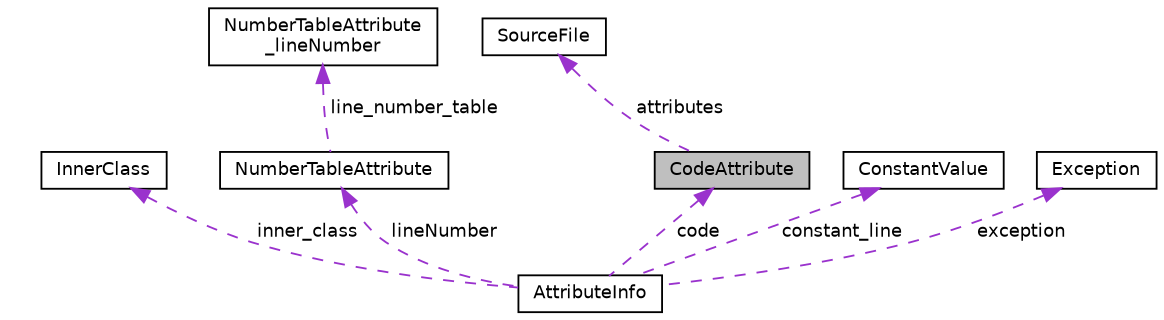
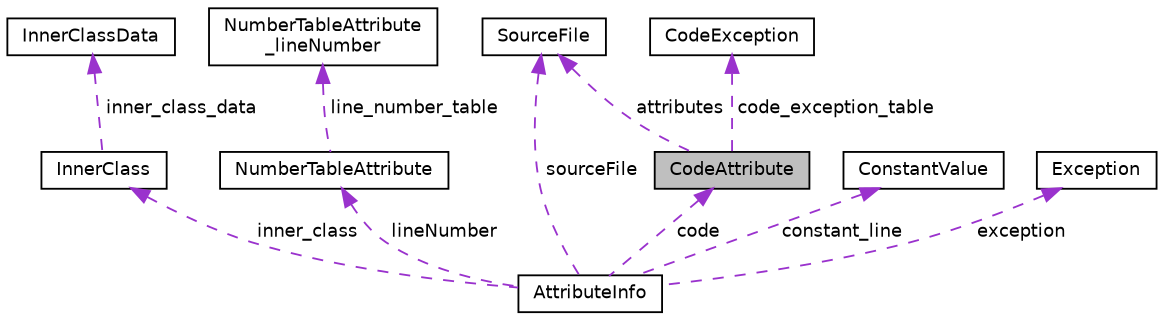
node "InnerClassData": added
node "CodeException": added
edge "AttributeInfo" -> "SourceFile": added, label "sourceFile"
